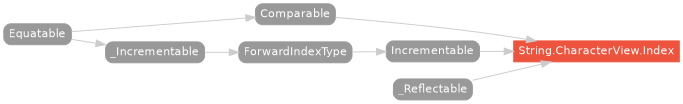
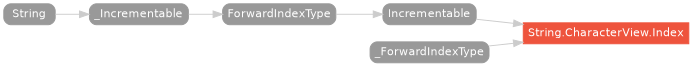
node "Comparable": removed
node "Equatable": label "Equatable" -> "String"
node "_Reflectable": label "_Reflectable" -> "_ForwardIndexType"
